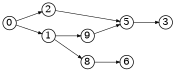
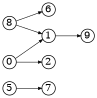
edge "2" -> "5": removed
node "3": label "3" -> "7"
edge "9" -> "5": removed
edge "1" -> "8": reversed
